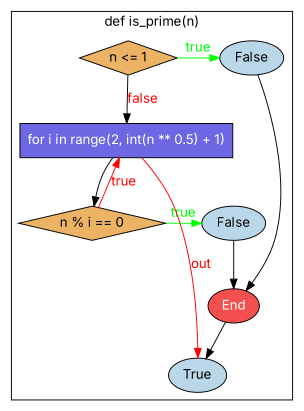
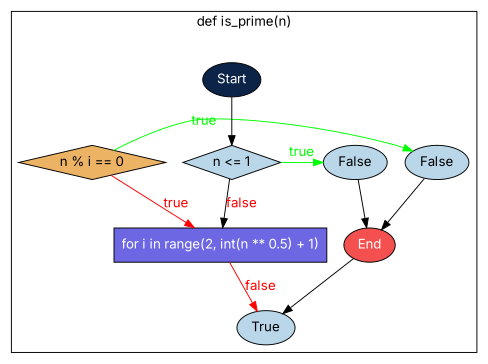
node "n <= 1": fillcolor #ecb365 -> #bad7e9
node "Start": added
edge "for i in range(2, int(n ** 0.5) + 1)" -> "n % i == 0": removed
edge "for i in range(2, int(n ** 0.5) + 1)" -> "True": label "out" -> "false"
